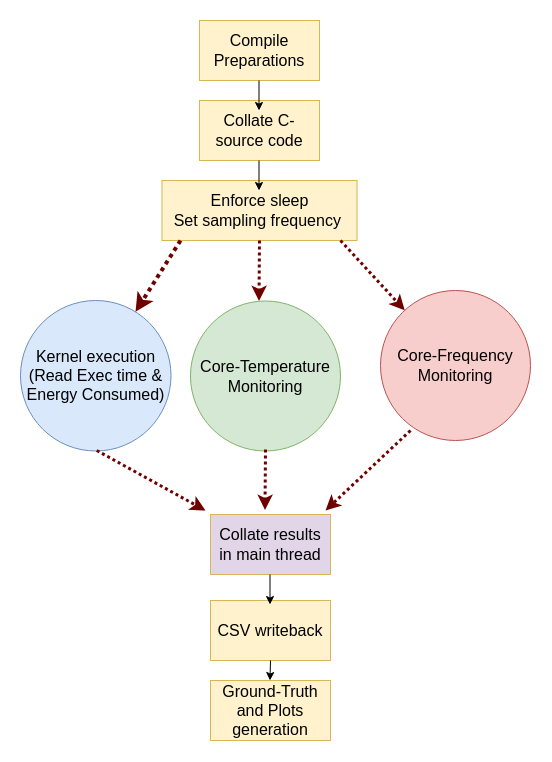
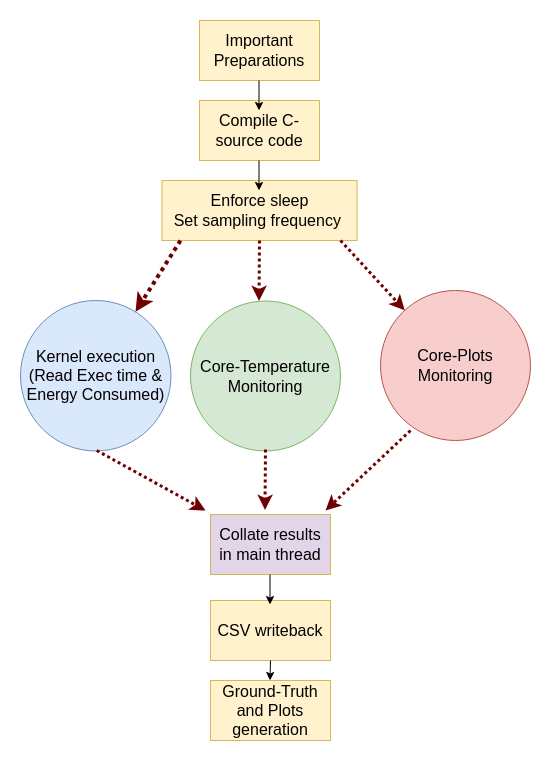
node "Compile Preparations": label "Compile Preparations" -> "Important Preparations"
node "Collate C-source code": label "Collate C-source code" -> "Compile C-source code"
node "Core-Frequency Monitoring": label "Core-Frequency Monitoring" -> "Core-Plots Monitoring"
